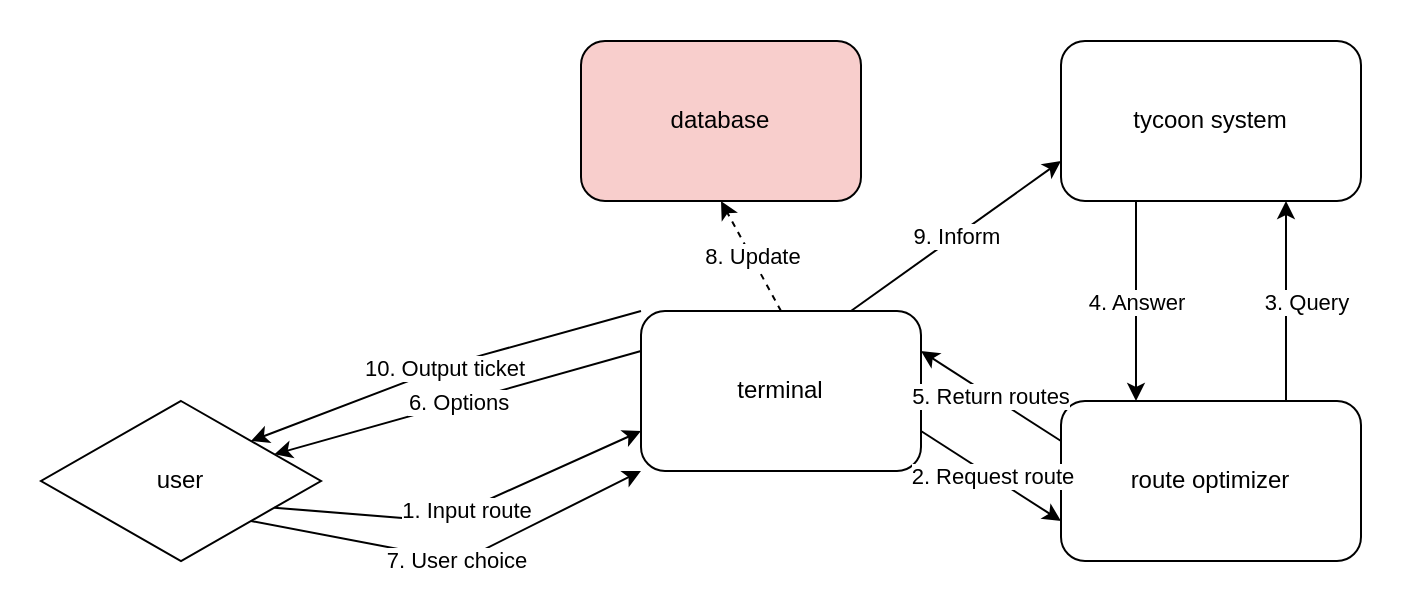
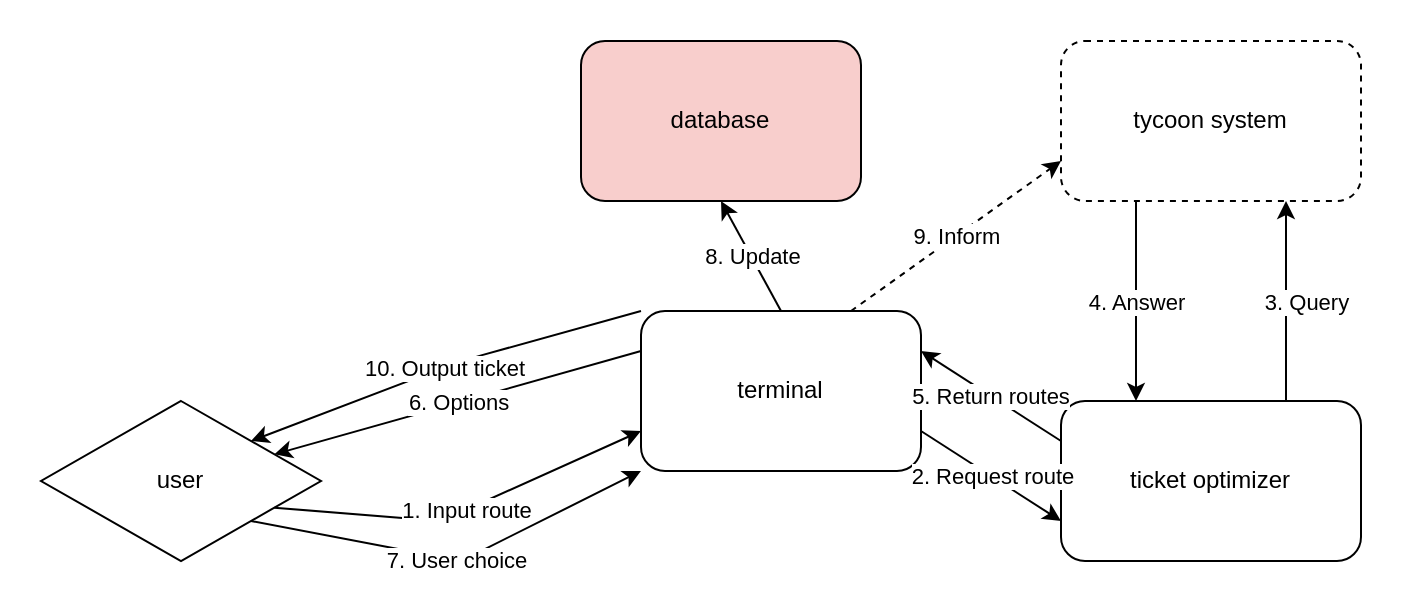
node "tycoon system": style solid -> dashed
edge "terminal" -> "tycoon system": style solid -> dashed
edge "terminal" -> "database": style dashed -> solid
node "route optimizer": label "route optimizer" -> "ticket optimizer"
